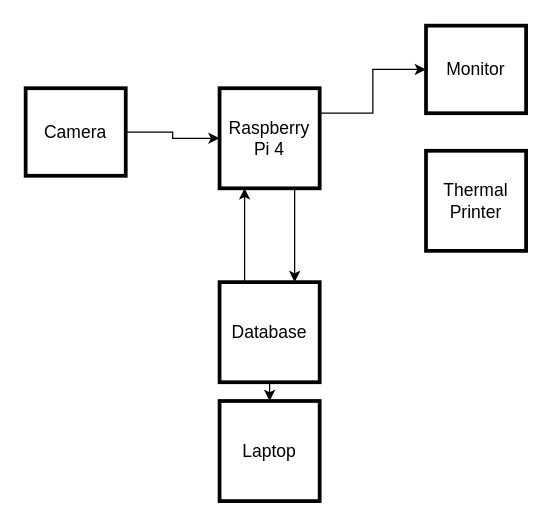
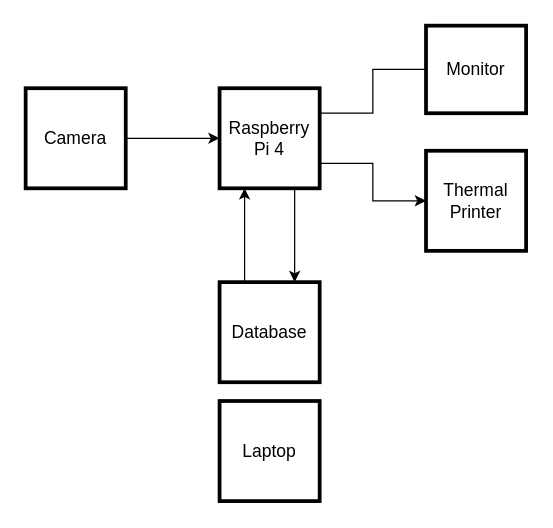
edge "Raspberry Pi 4" -> "Monitor": arrowhead classic -> none
node "Camera": size 100x88 -> 100x100
edge "Raspberry Pi 4" -> "Thermal Printer": added
edge "Database" -> "Laptop": removed
